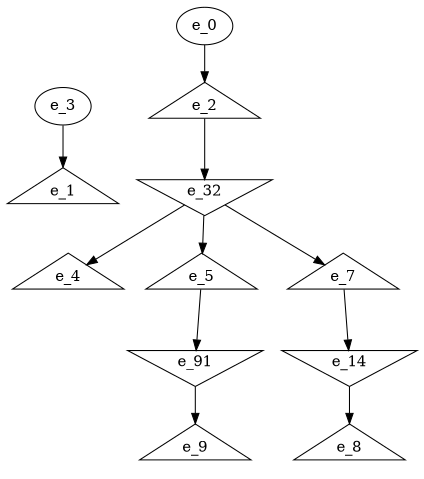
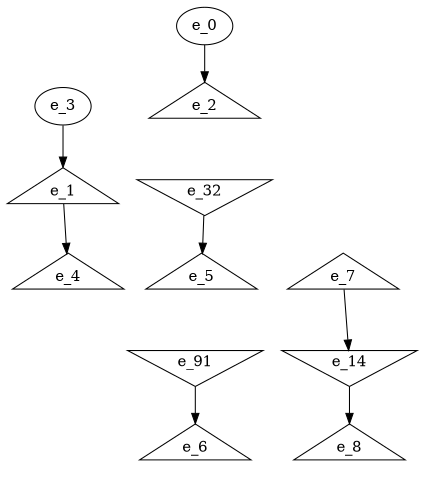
edge "e_2" -> "e_32": removed
edge "e_32" -> "e_4": now "e_1" -> "e_4"
edge "e_32" -> "e_7": removed
edge "e_5" -> "e_91": removed
node "e_9": label "e_9" -> "e_6"
